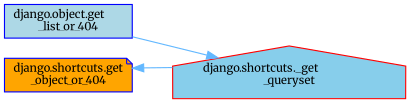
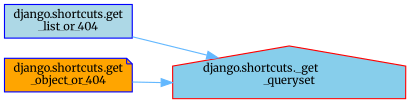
node "django.object.get _list_or_404": label "django.object.get _list_or_404" -> "django.shortcuts.get _list_or_404"
edge "django.shortcuts._get _queryset" -> "django.shortcuts.get _object_or_404": reversed
